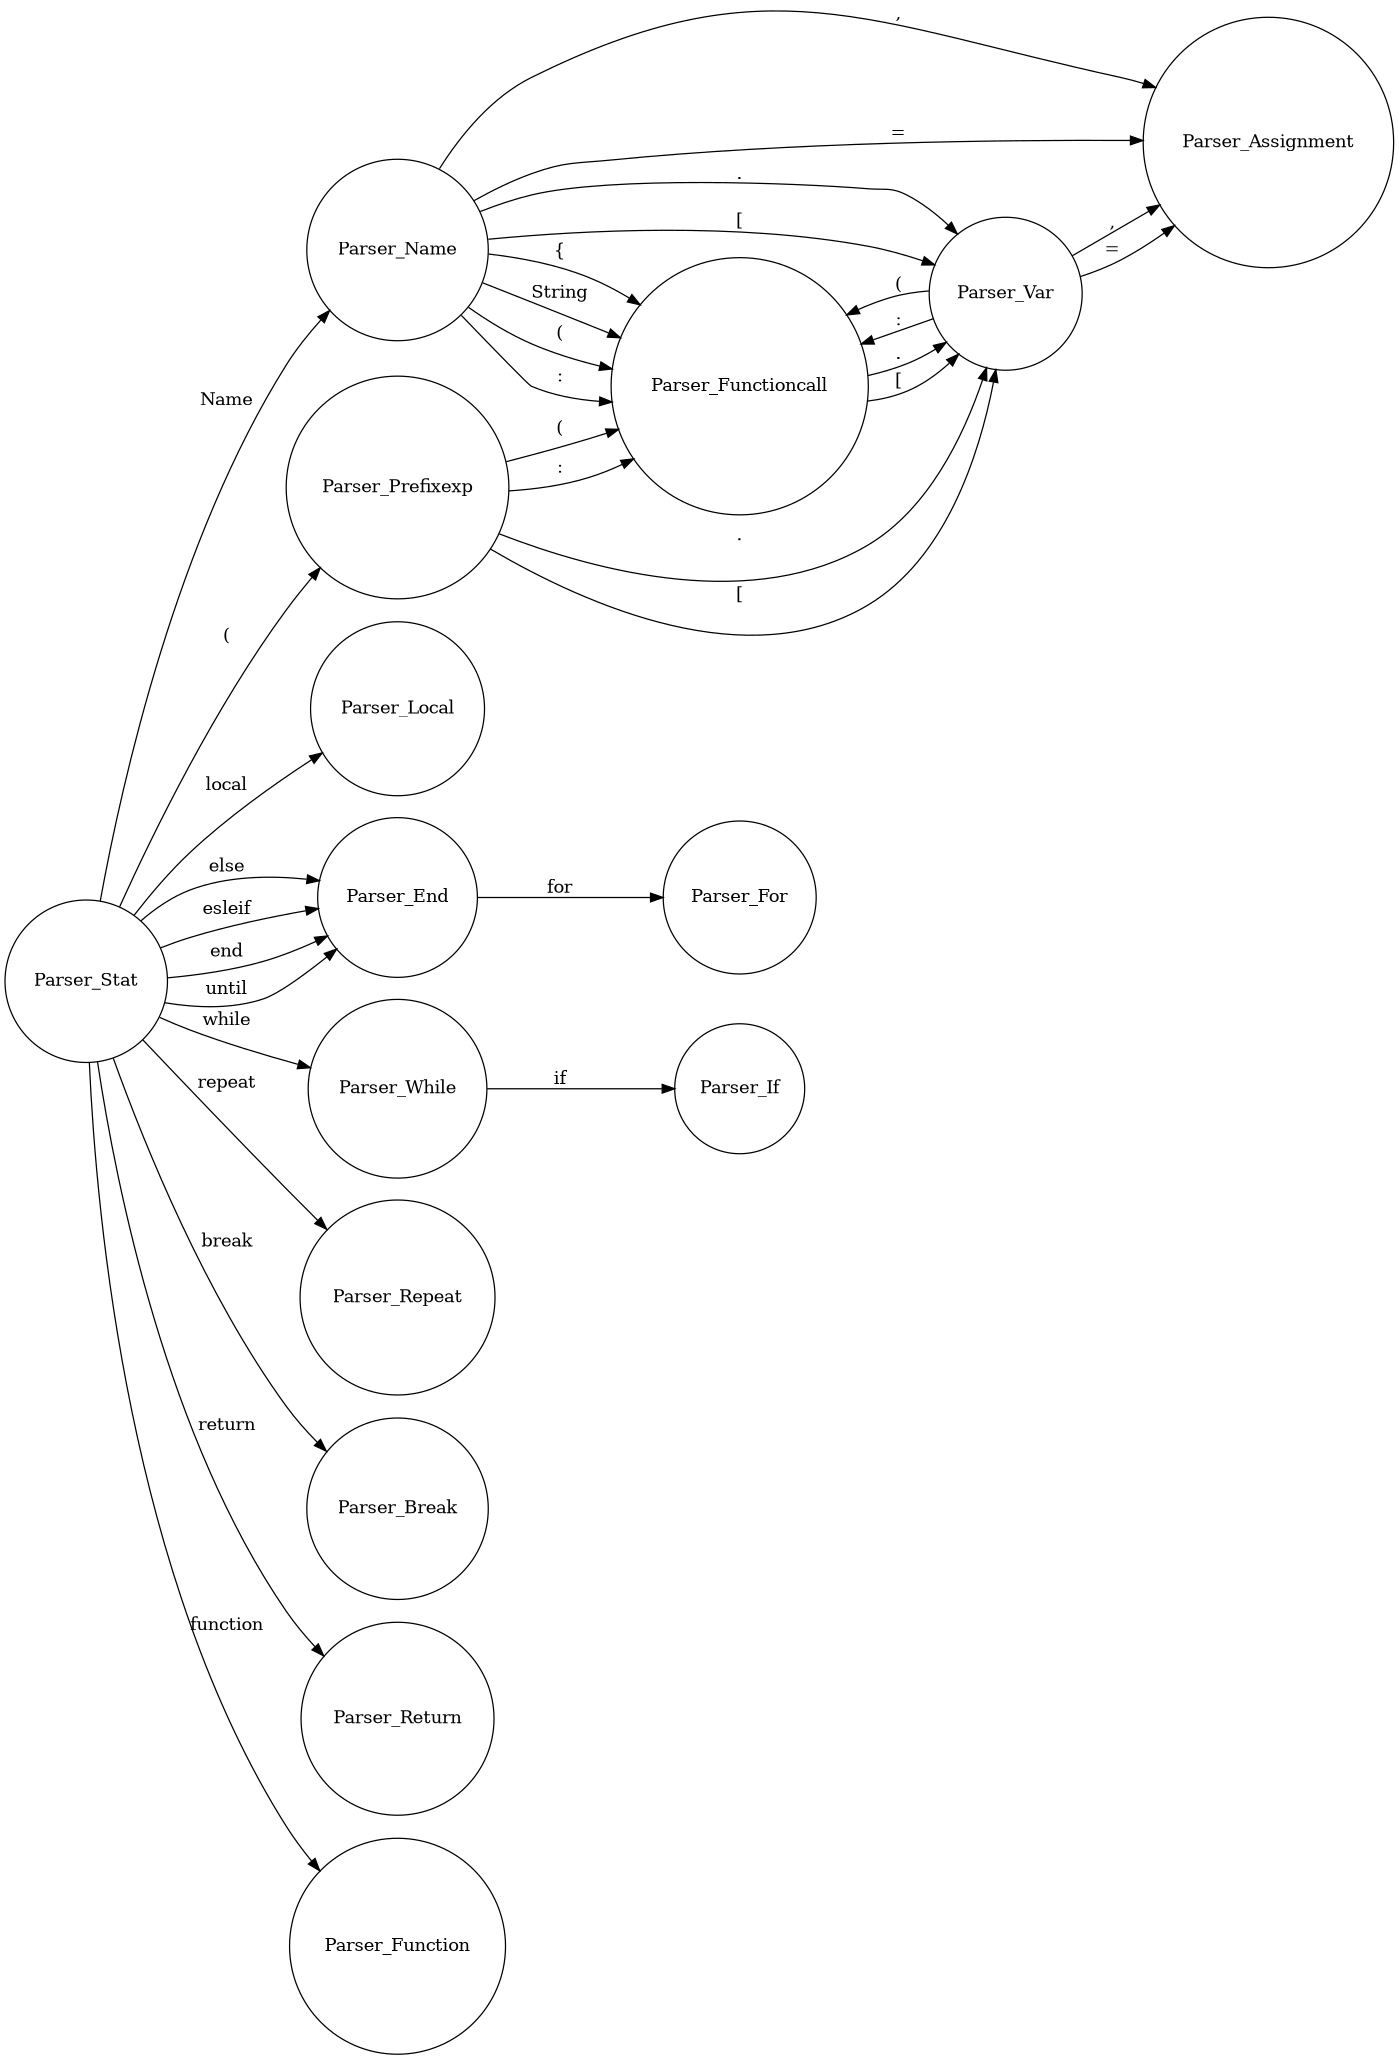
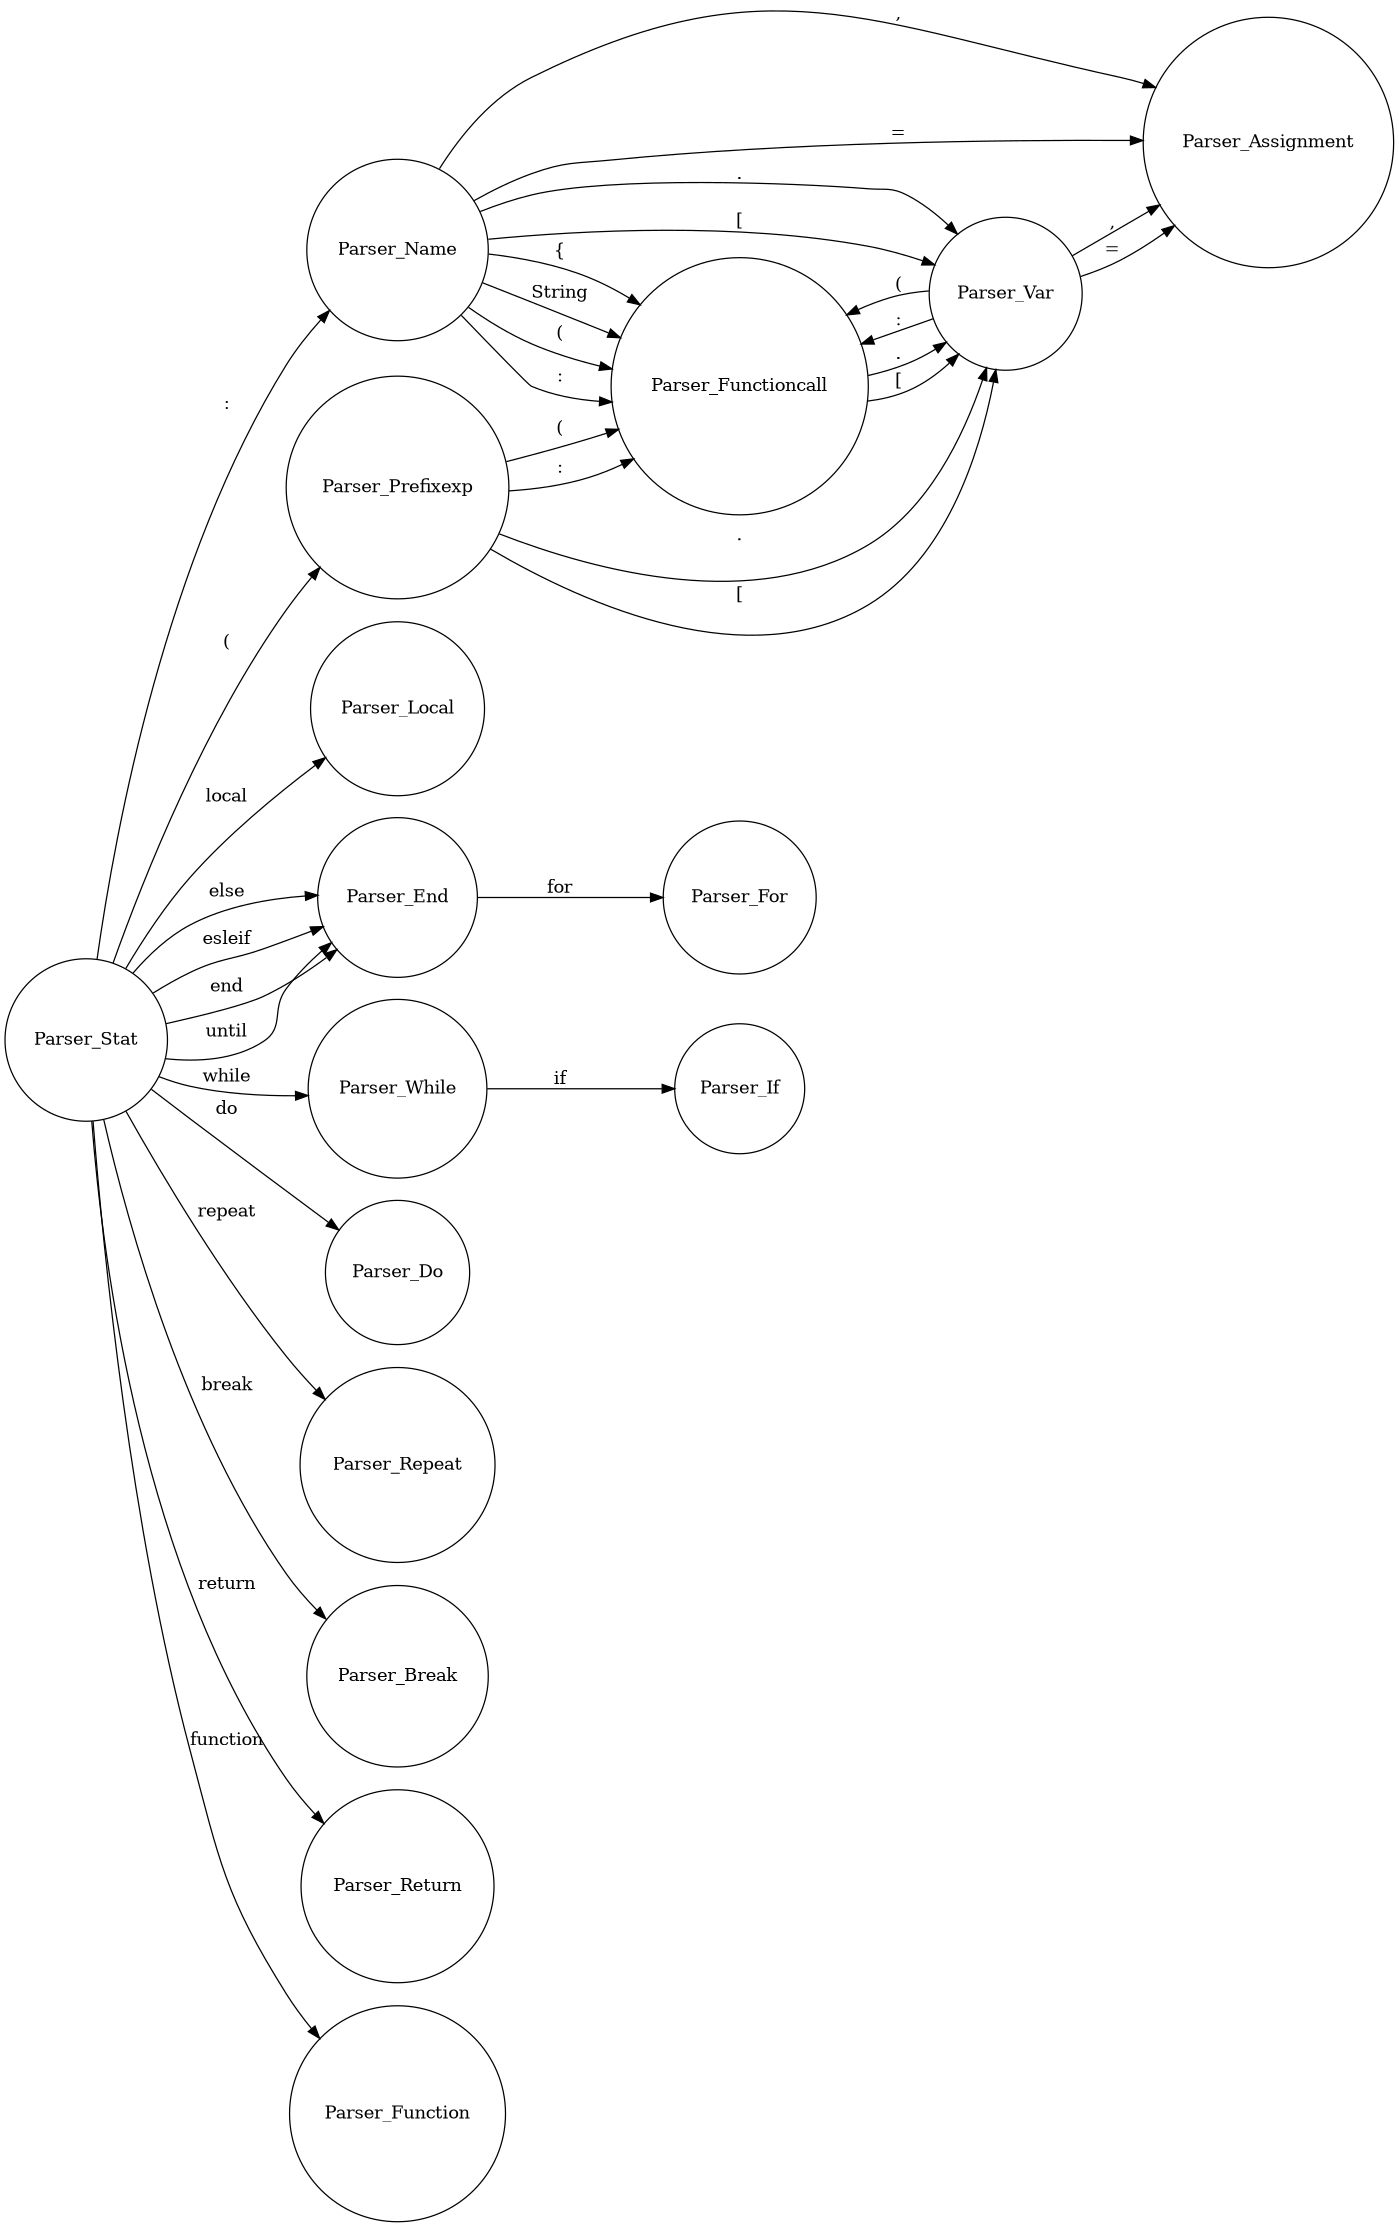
edge "Parser_Stat" -> "Parser_Name": label "Name" -> ":"
node "Parser_Do": added
